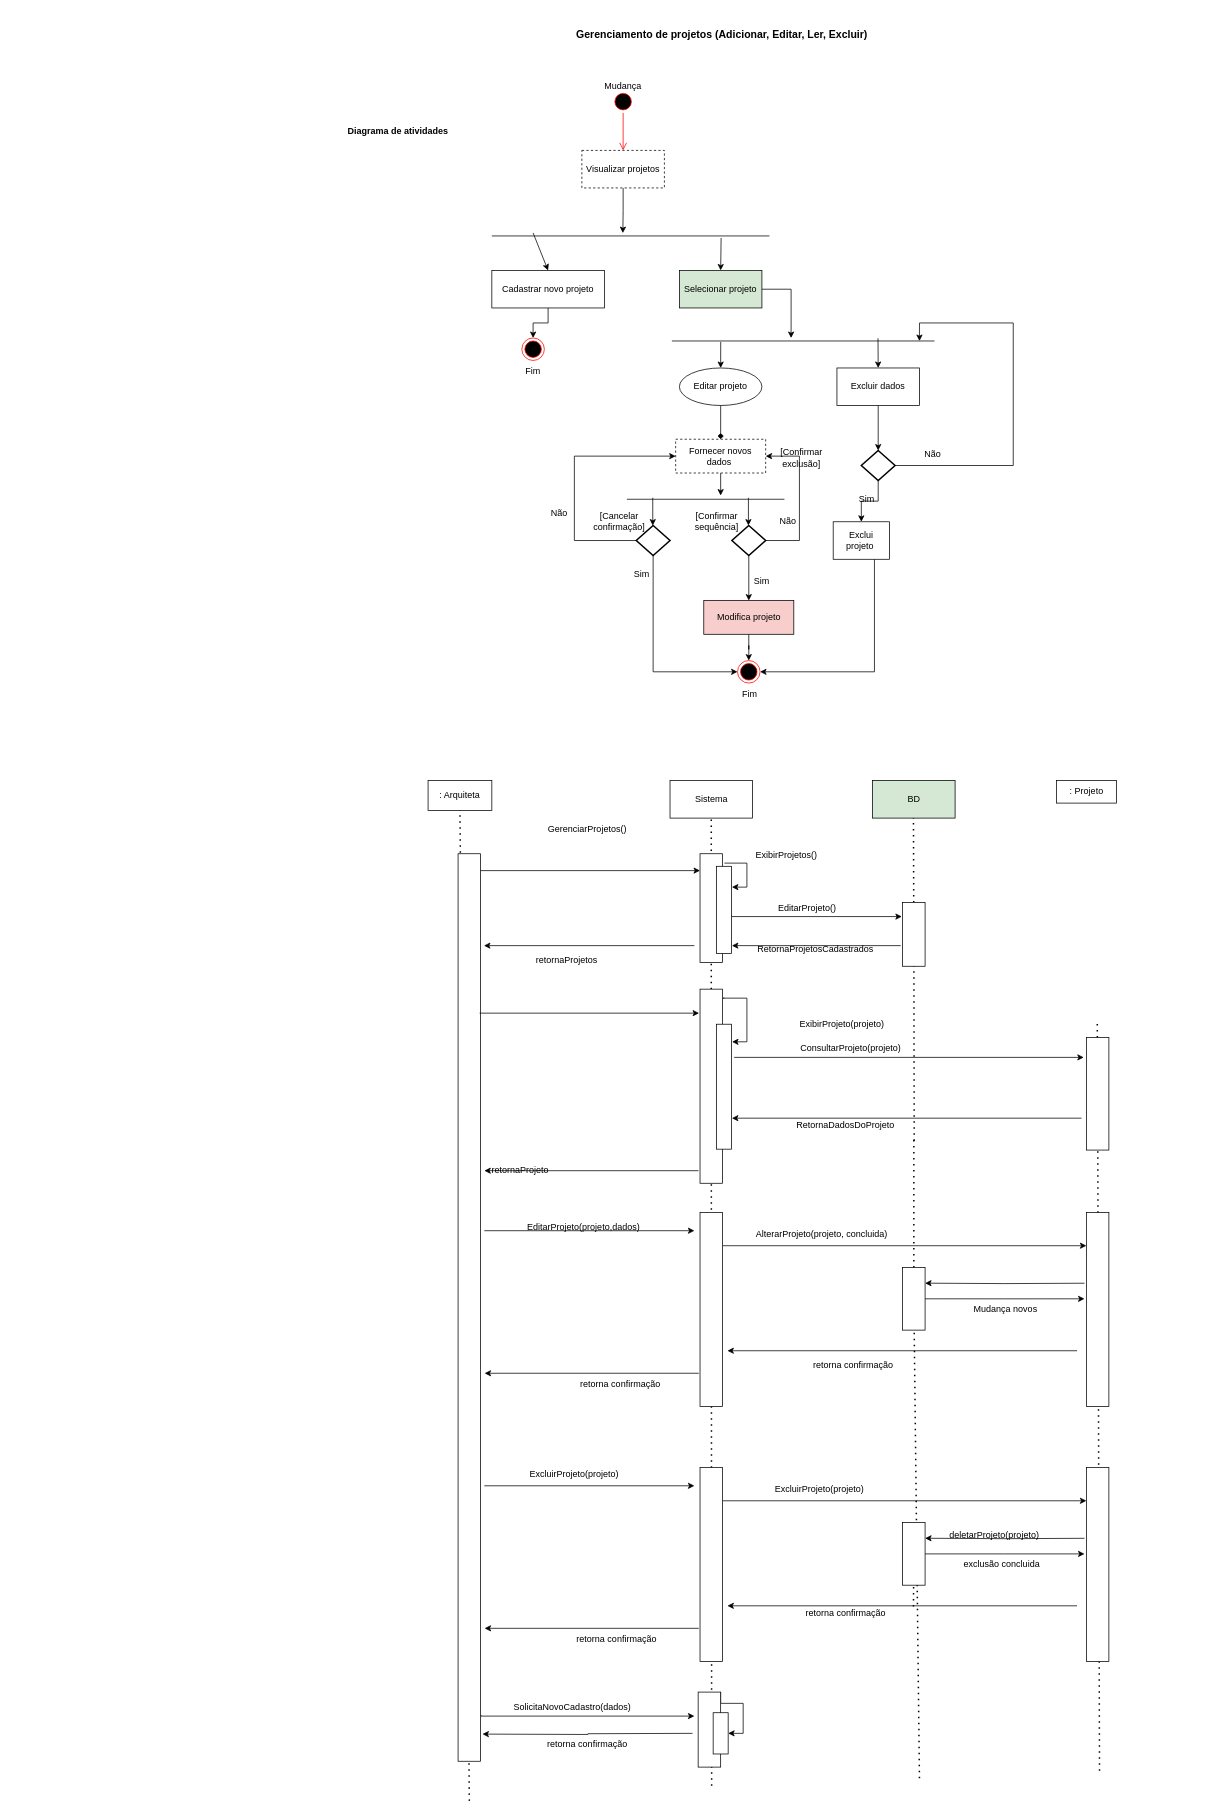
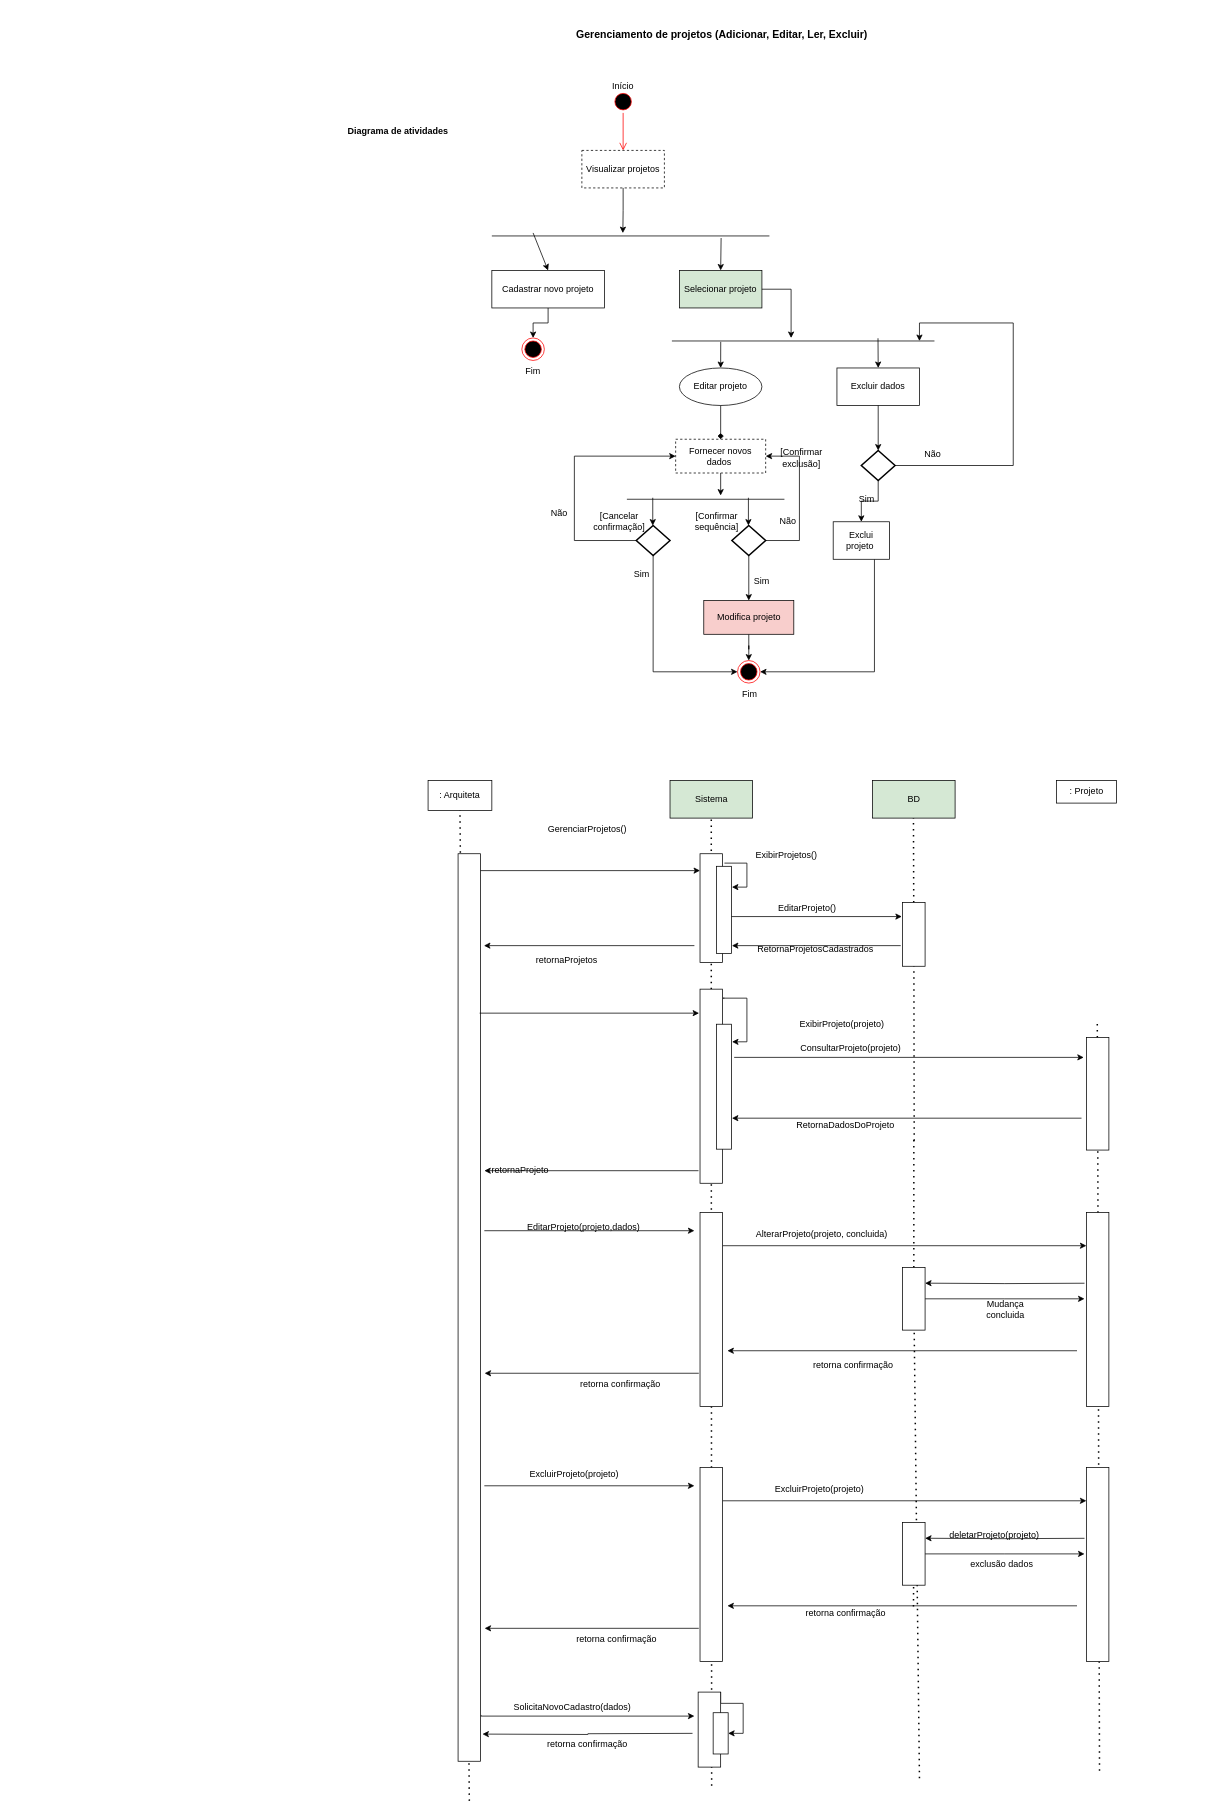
node "Mudança": label "Mudança" -> "Início"
node "Sistema": fillcolor #ffffff -> #d5e8d4
node "Mudança novos": label "Mudança novos" -> "Mudança concluida"
node "exclusão concluida": label "exclusão concluida" -> "exclusão dados"
